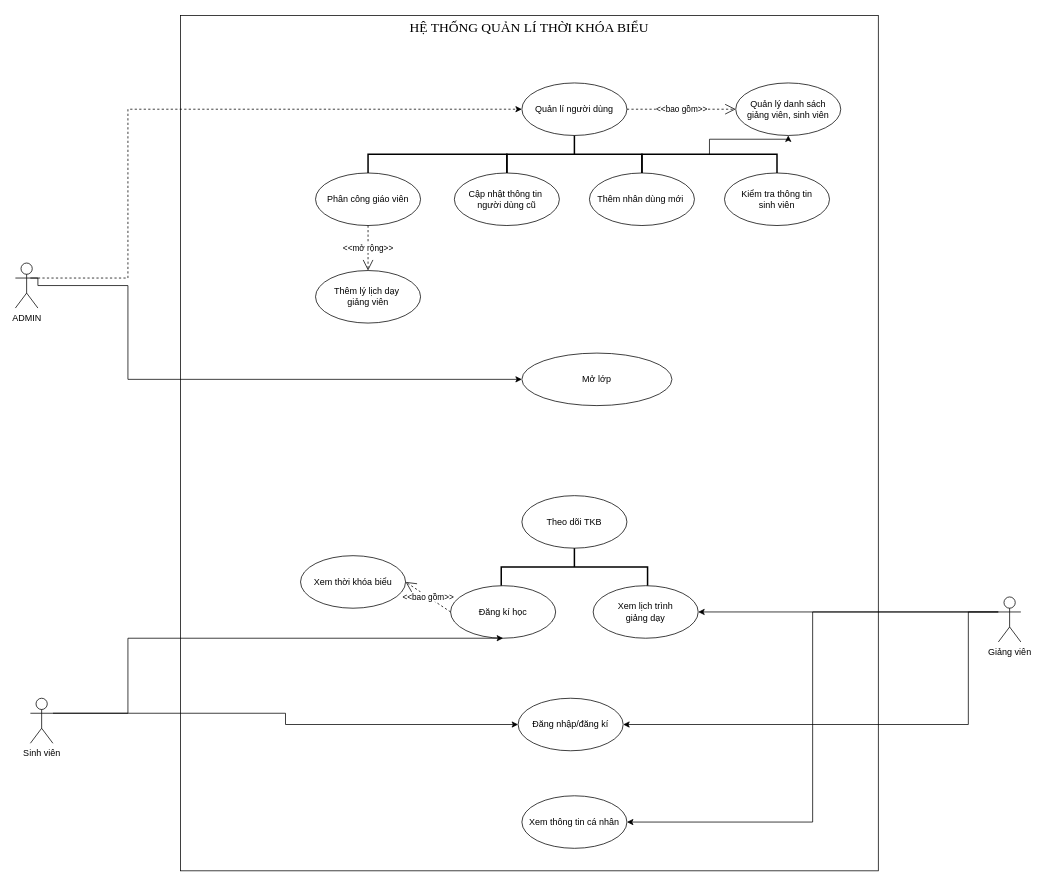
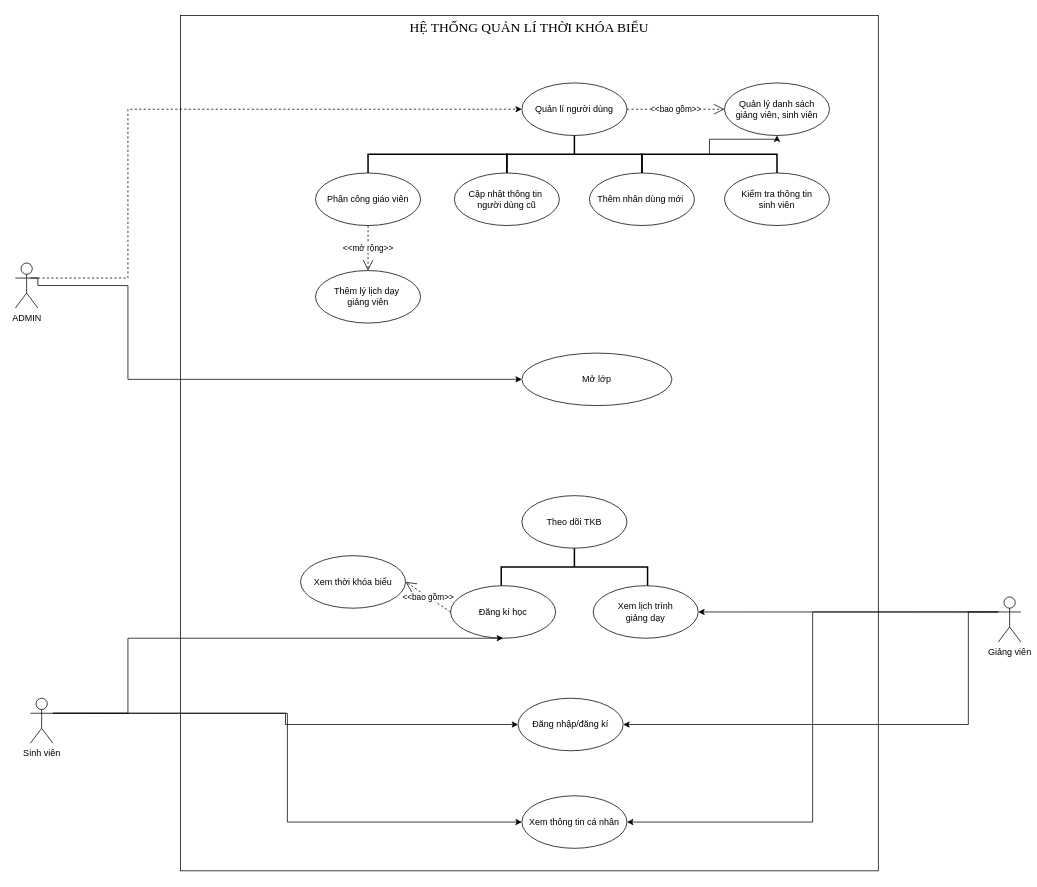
node "Quản lý danh sách giảng viên, sinh viên": moved (788, 109) -> (777, 109)
edge "Sinh viên" -> "Xem thông tin cá nhân": added
